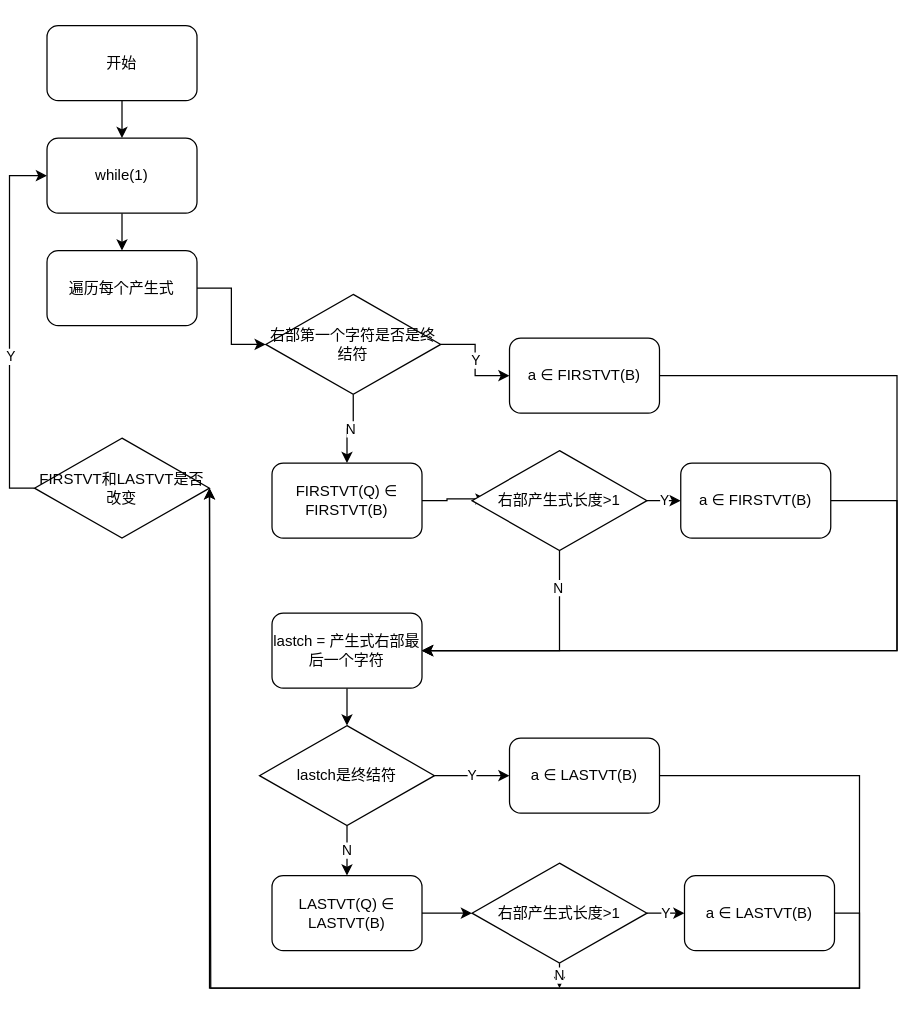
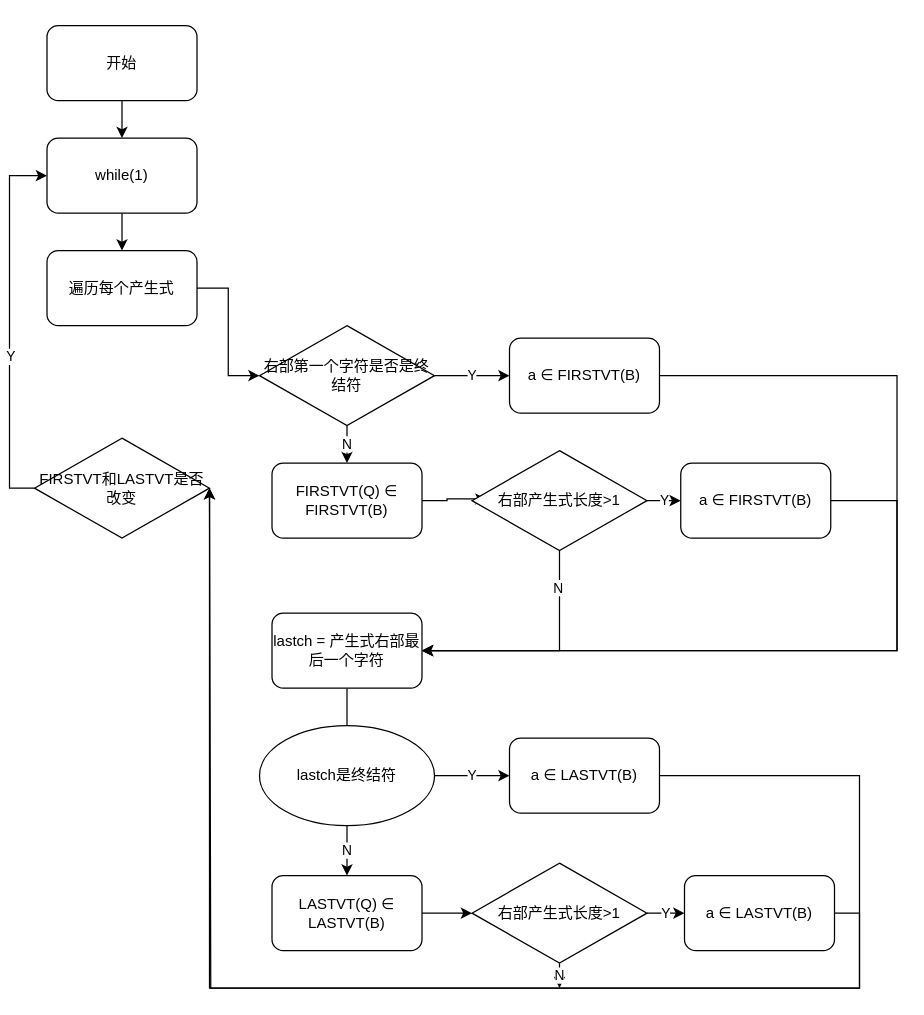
node "右部第一个字符是否是终结符": moved (353, 344) -> (347, 376)
edge "lastch = 产生式右部最后一个字符" -> "lastch是终结符": arrowhead classic -> none
node "lastch是终结符": shape diamond -> ellipse
